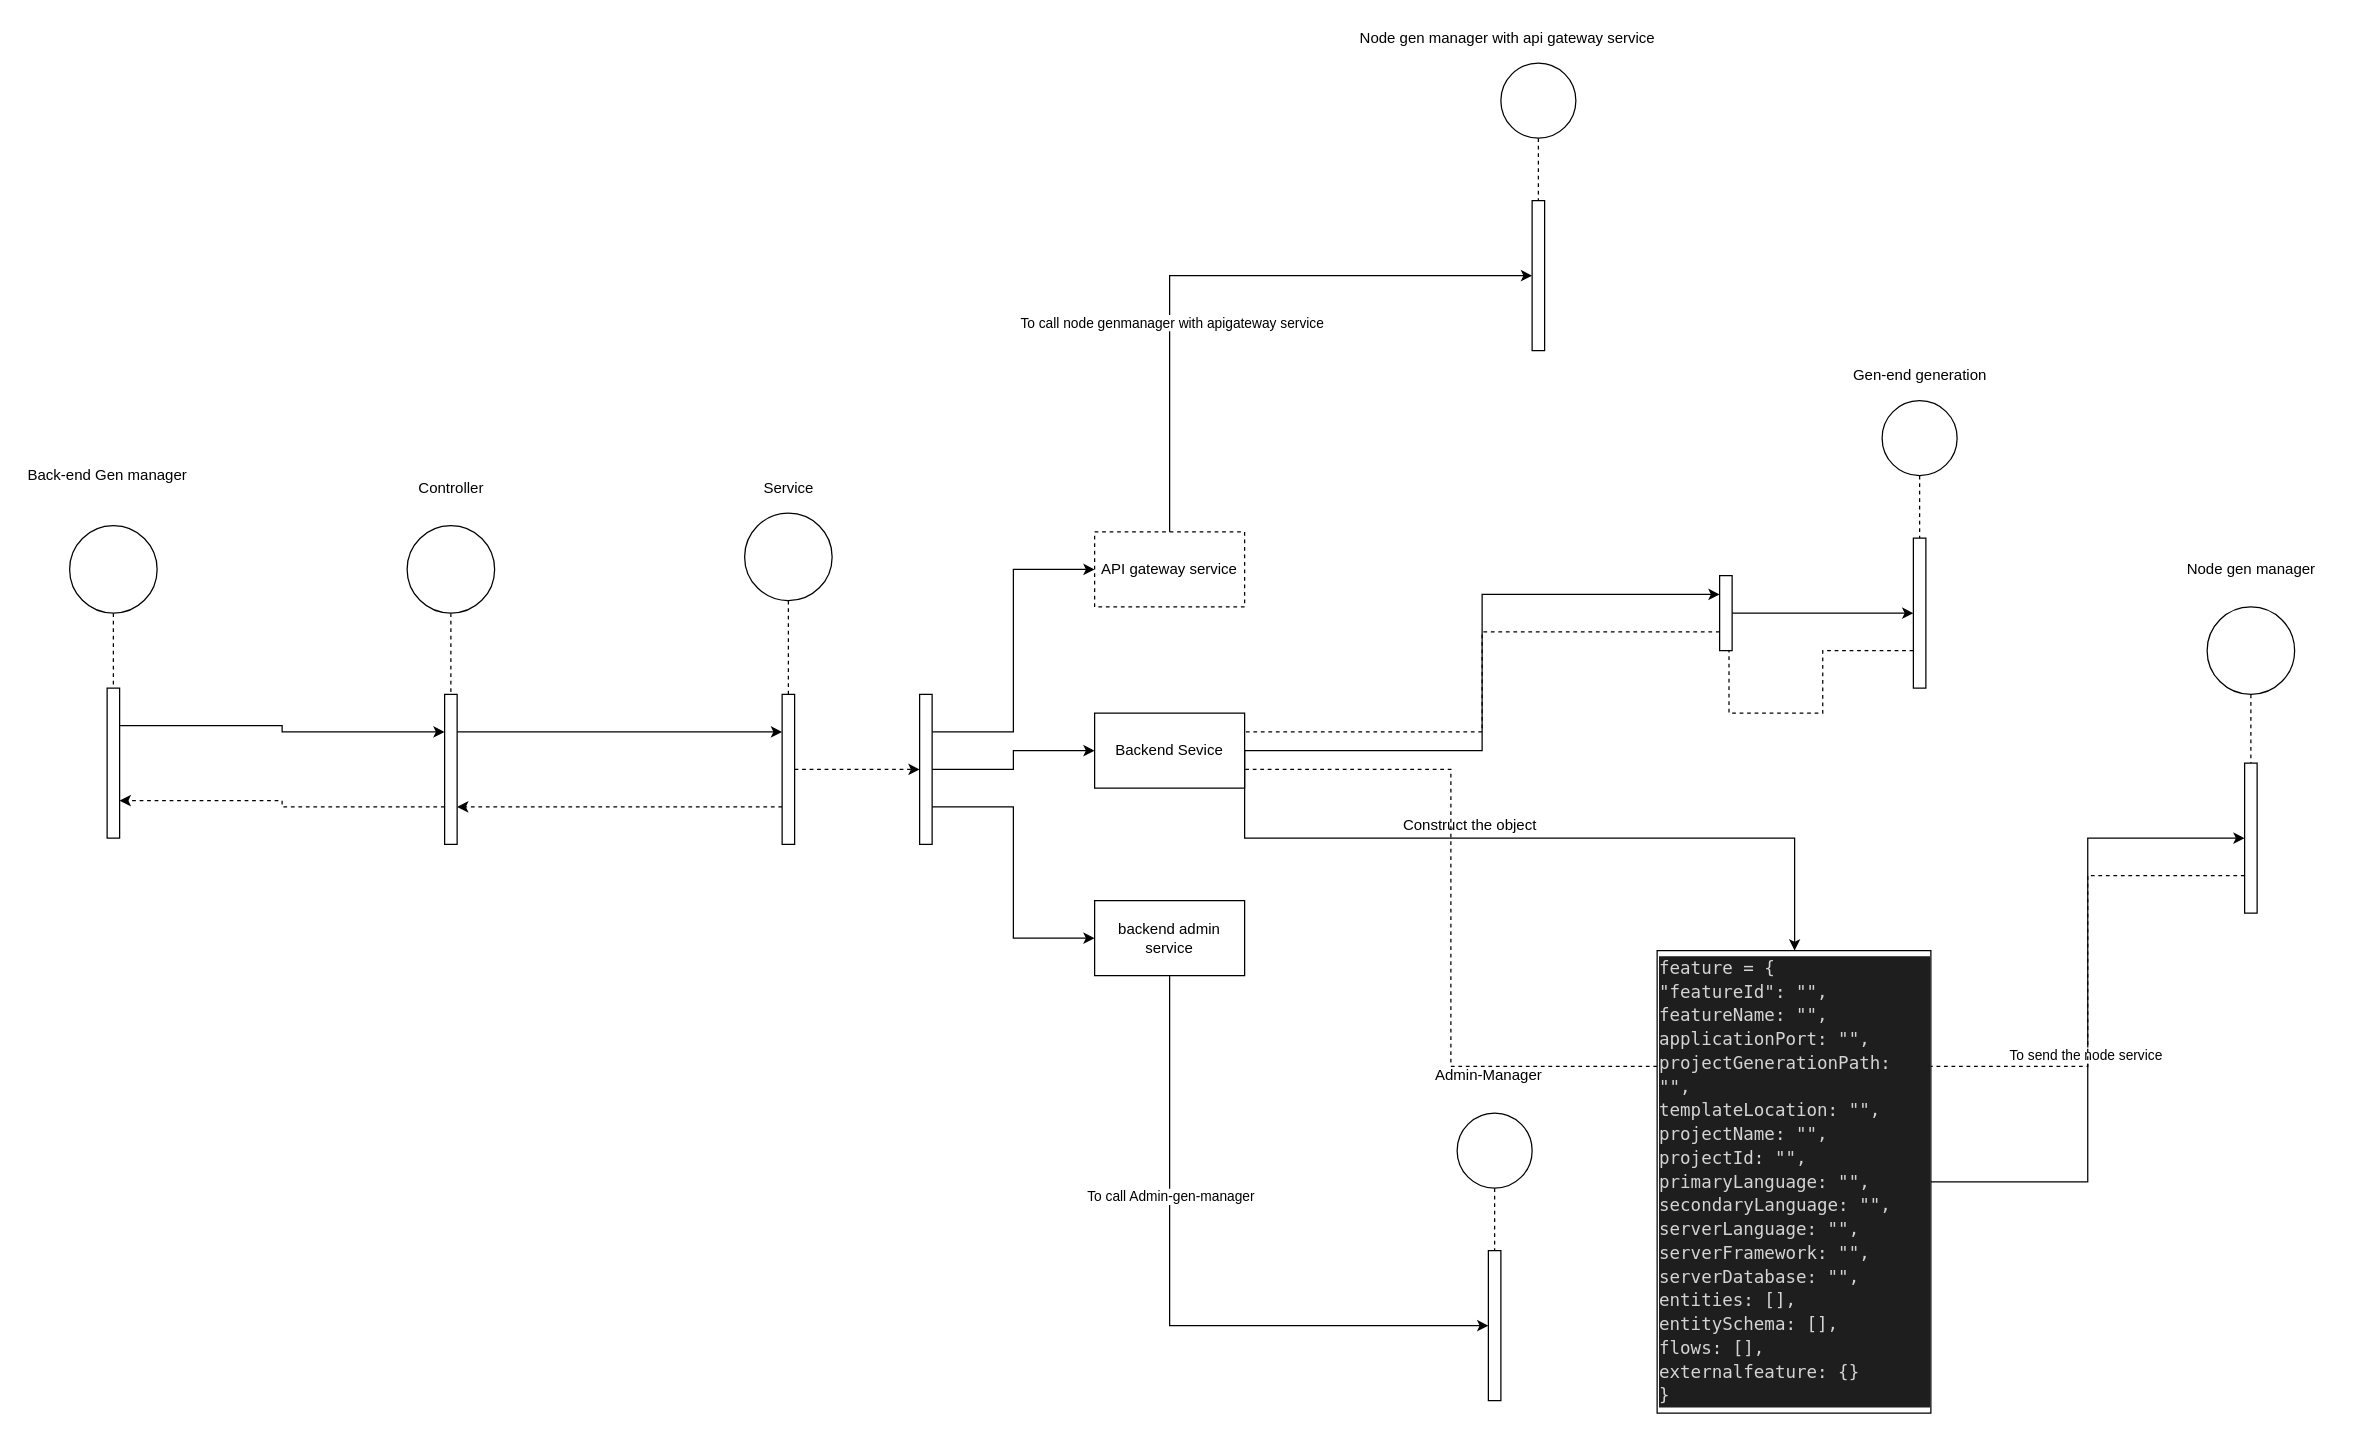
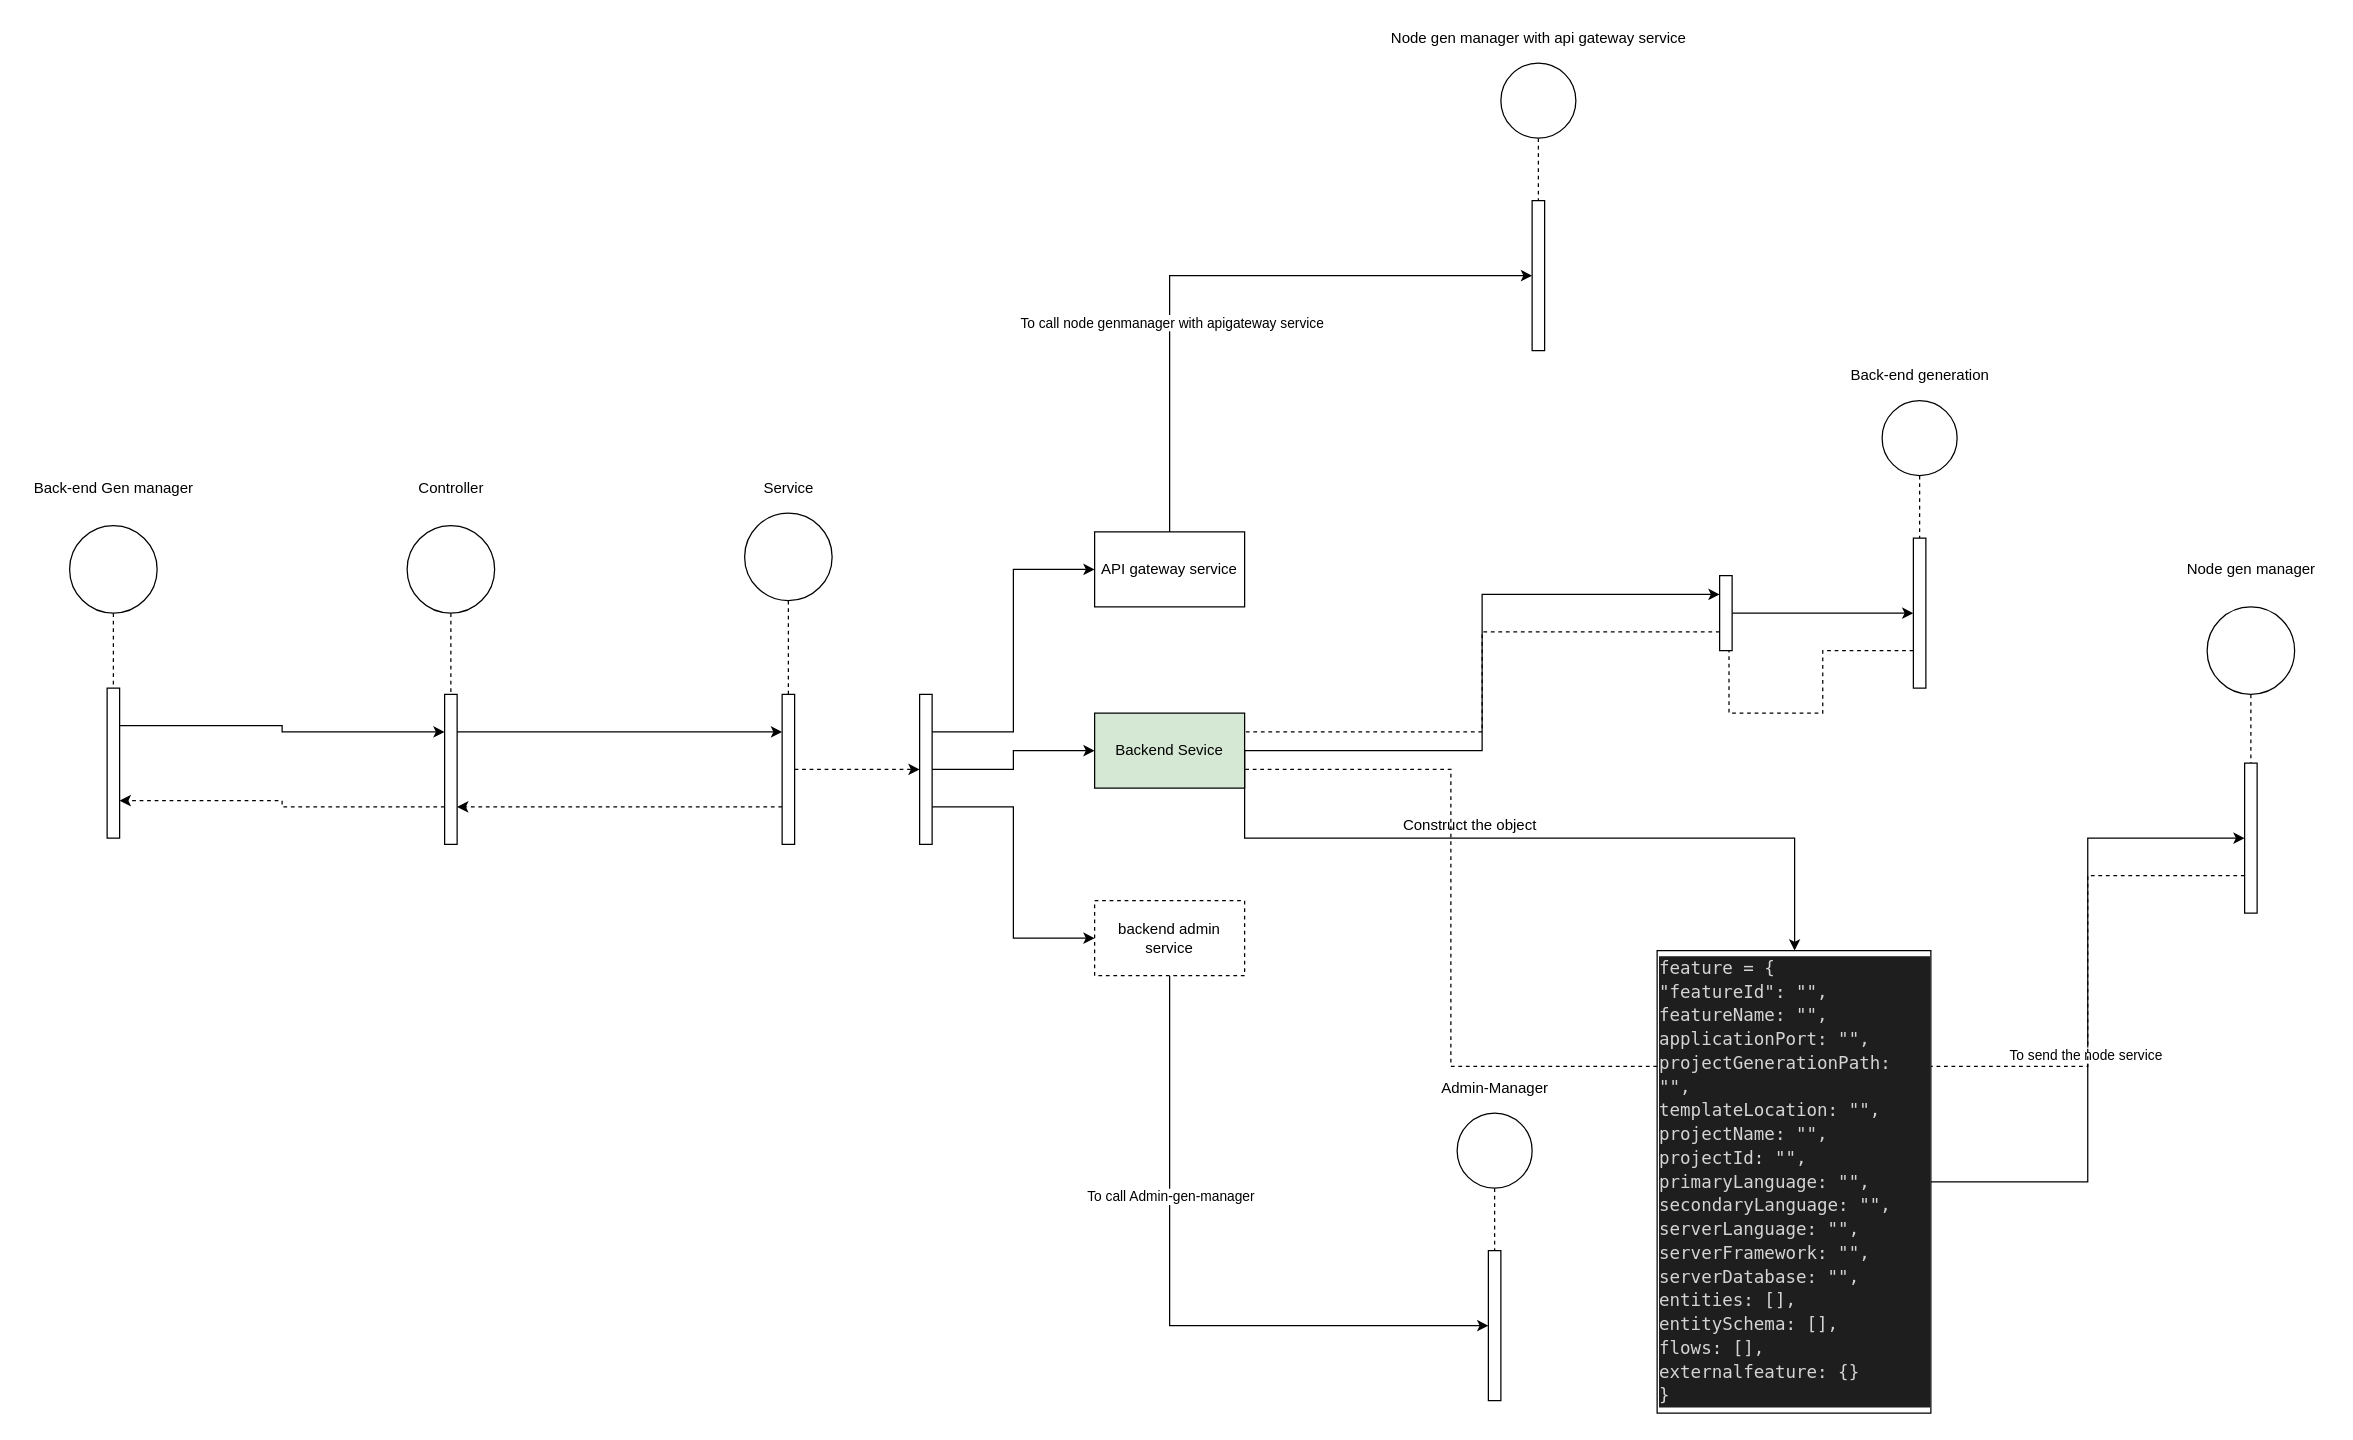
node "Node gen manager with api gateway service": moved (1507, 38) -> (1538, 38)
node "Gen-end generation": label "Gen-end generation" -> "Back-end generation"
node "Back-end Gen manager": moved (107, 476) -> (113, 488)
node "API gateway service": style dashed -> solid
node "Backend Sevice": fillcolor #ffffff -> #d5e8d4
node "backend admin service": style solid -> dashed
node "Admin-Manager": moved (1488, 1076) -> (1494, 1088)
